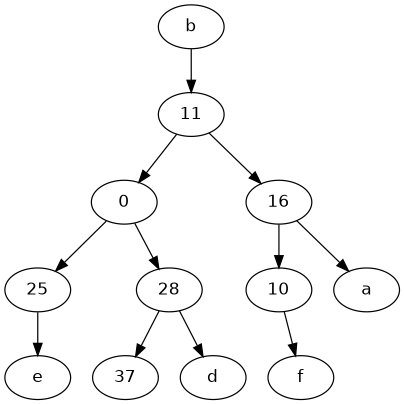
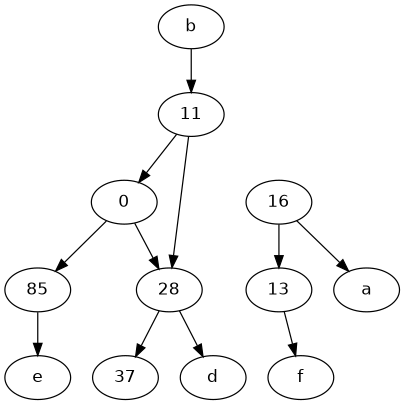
edge "11" -> "16": now "11" -> "28"
node "25": label "25" -> "85"
node "10": label "10" -> "13"
